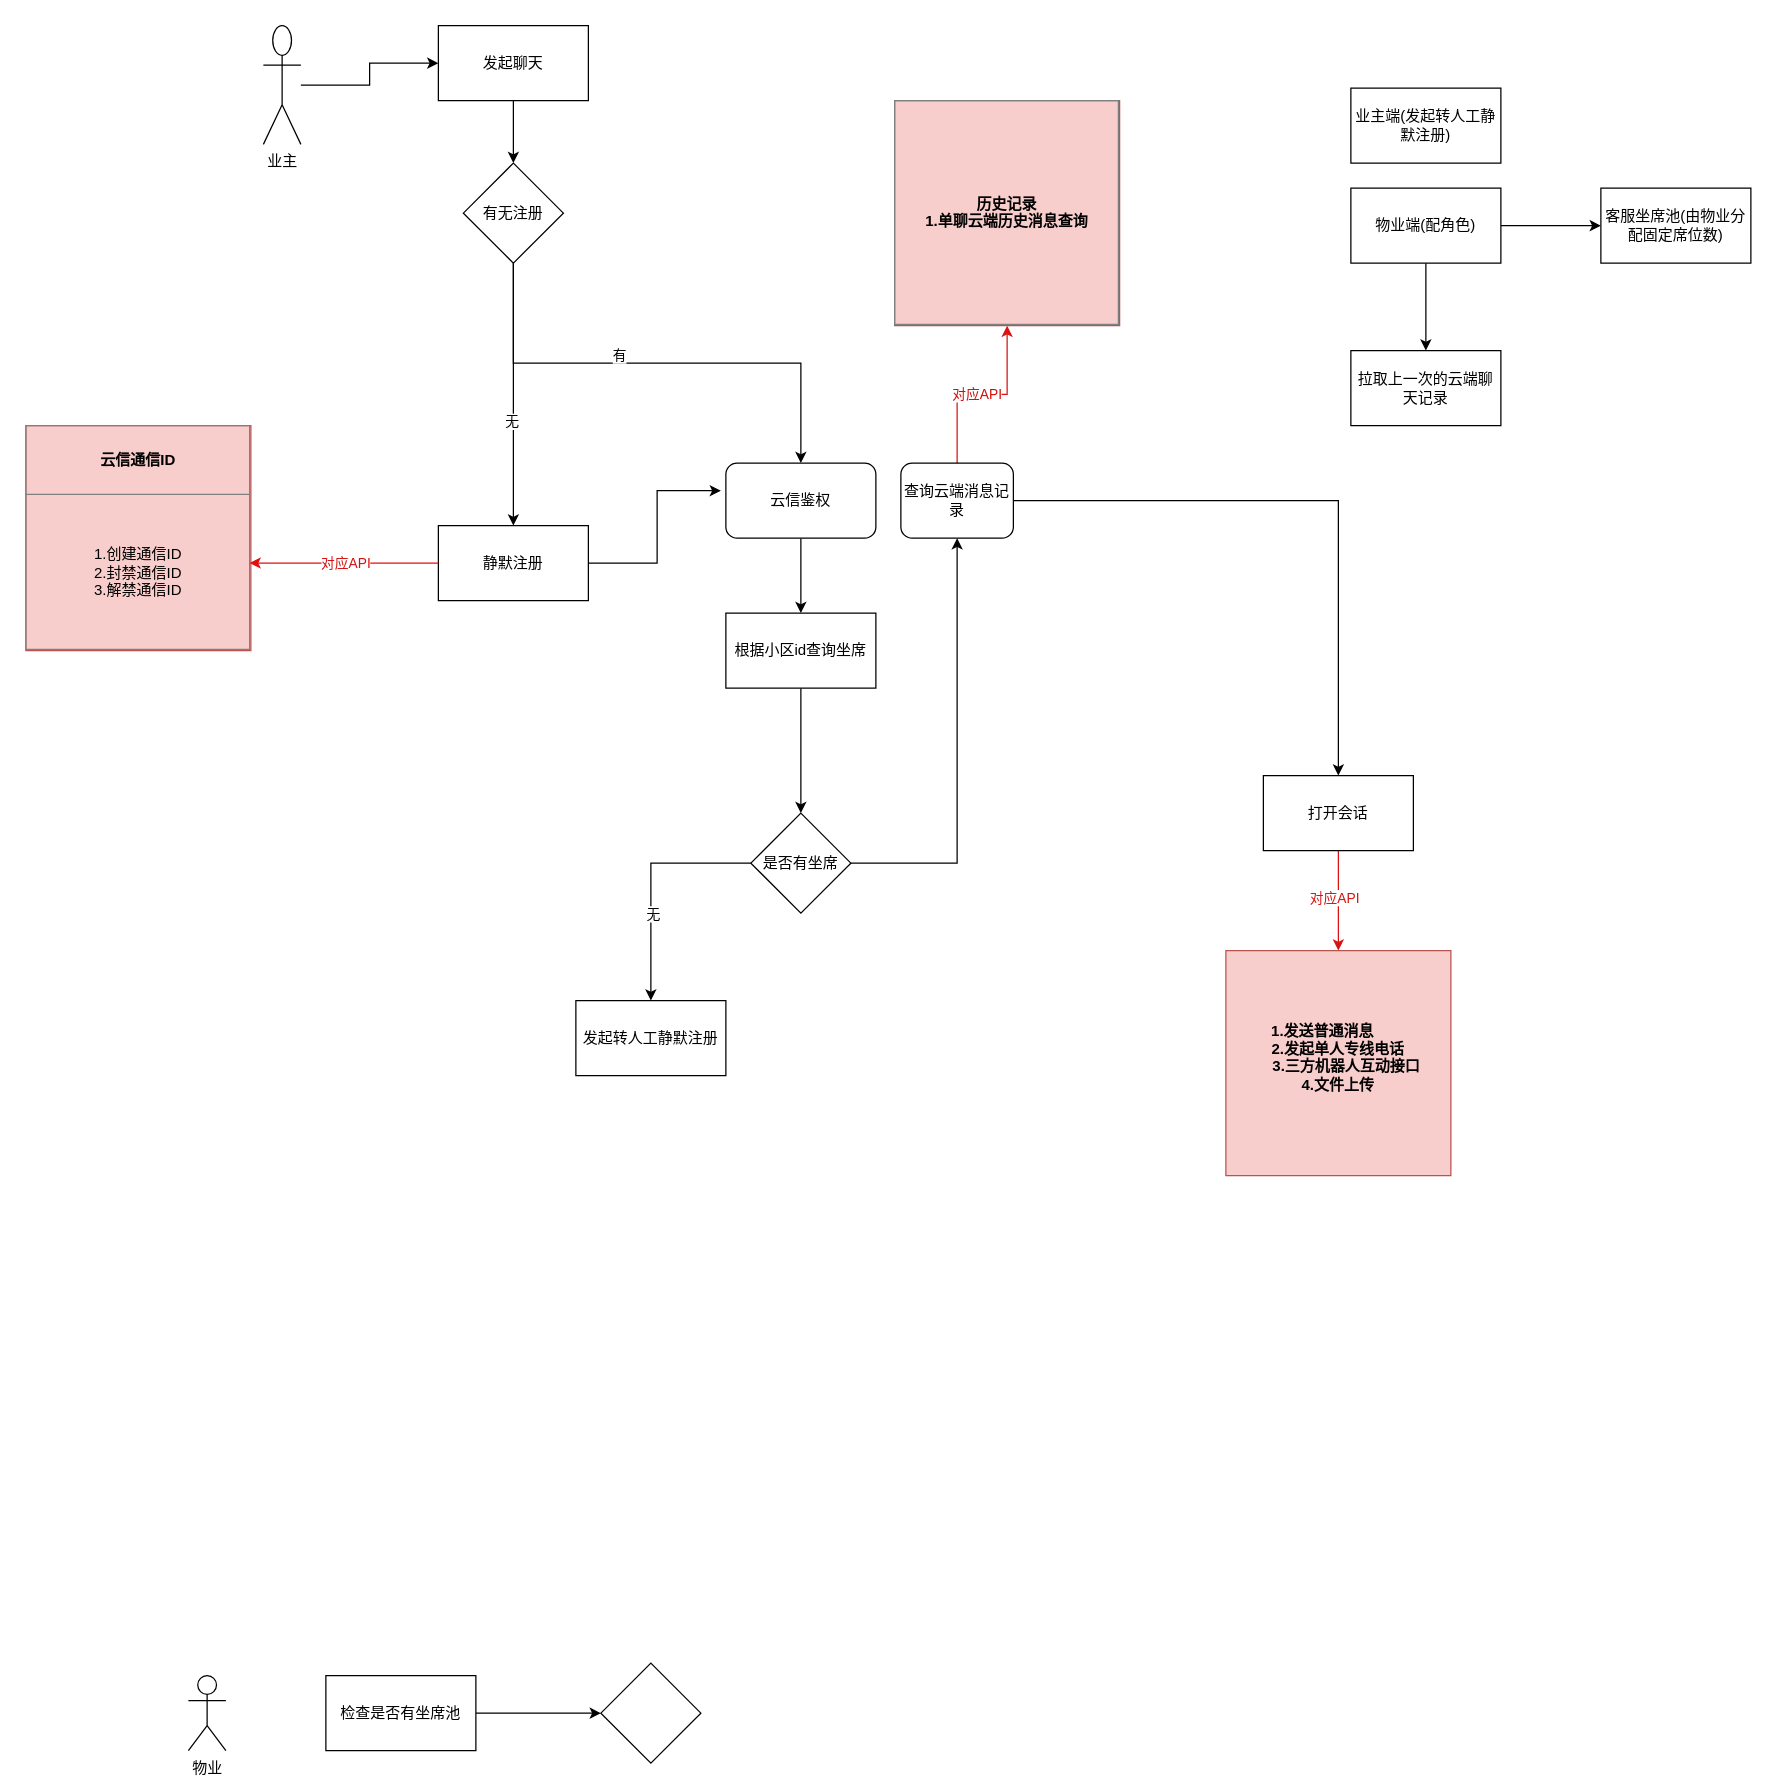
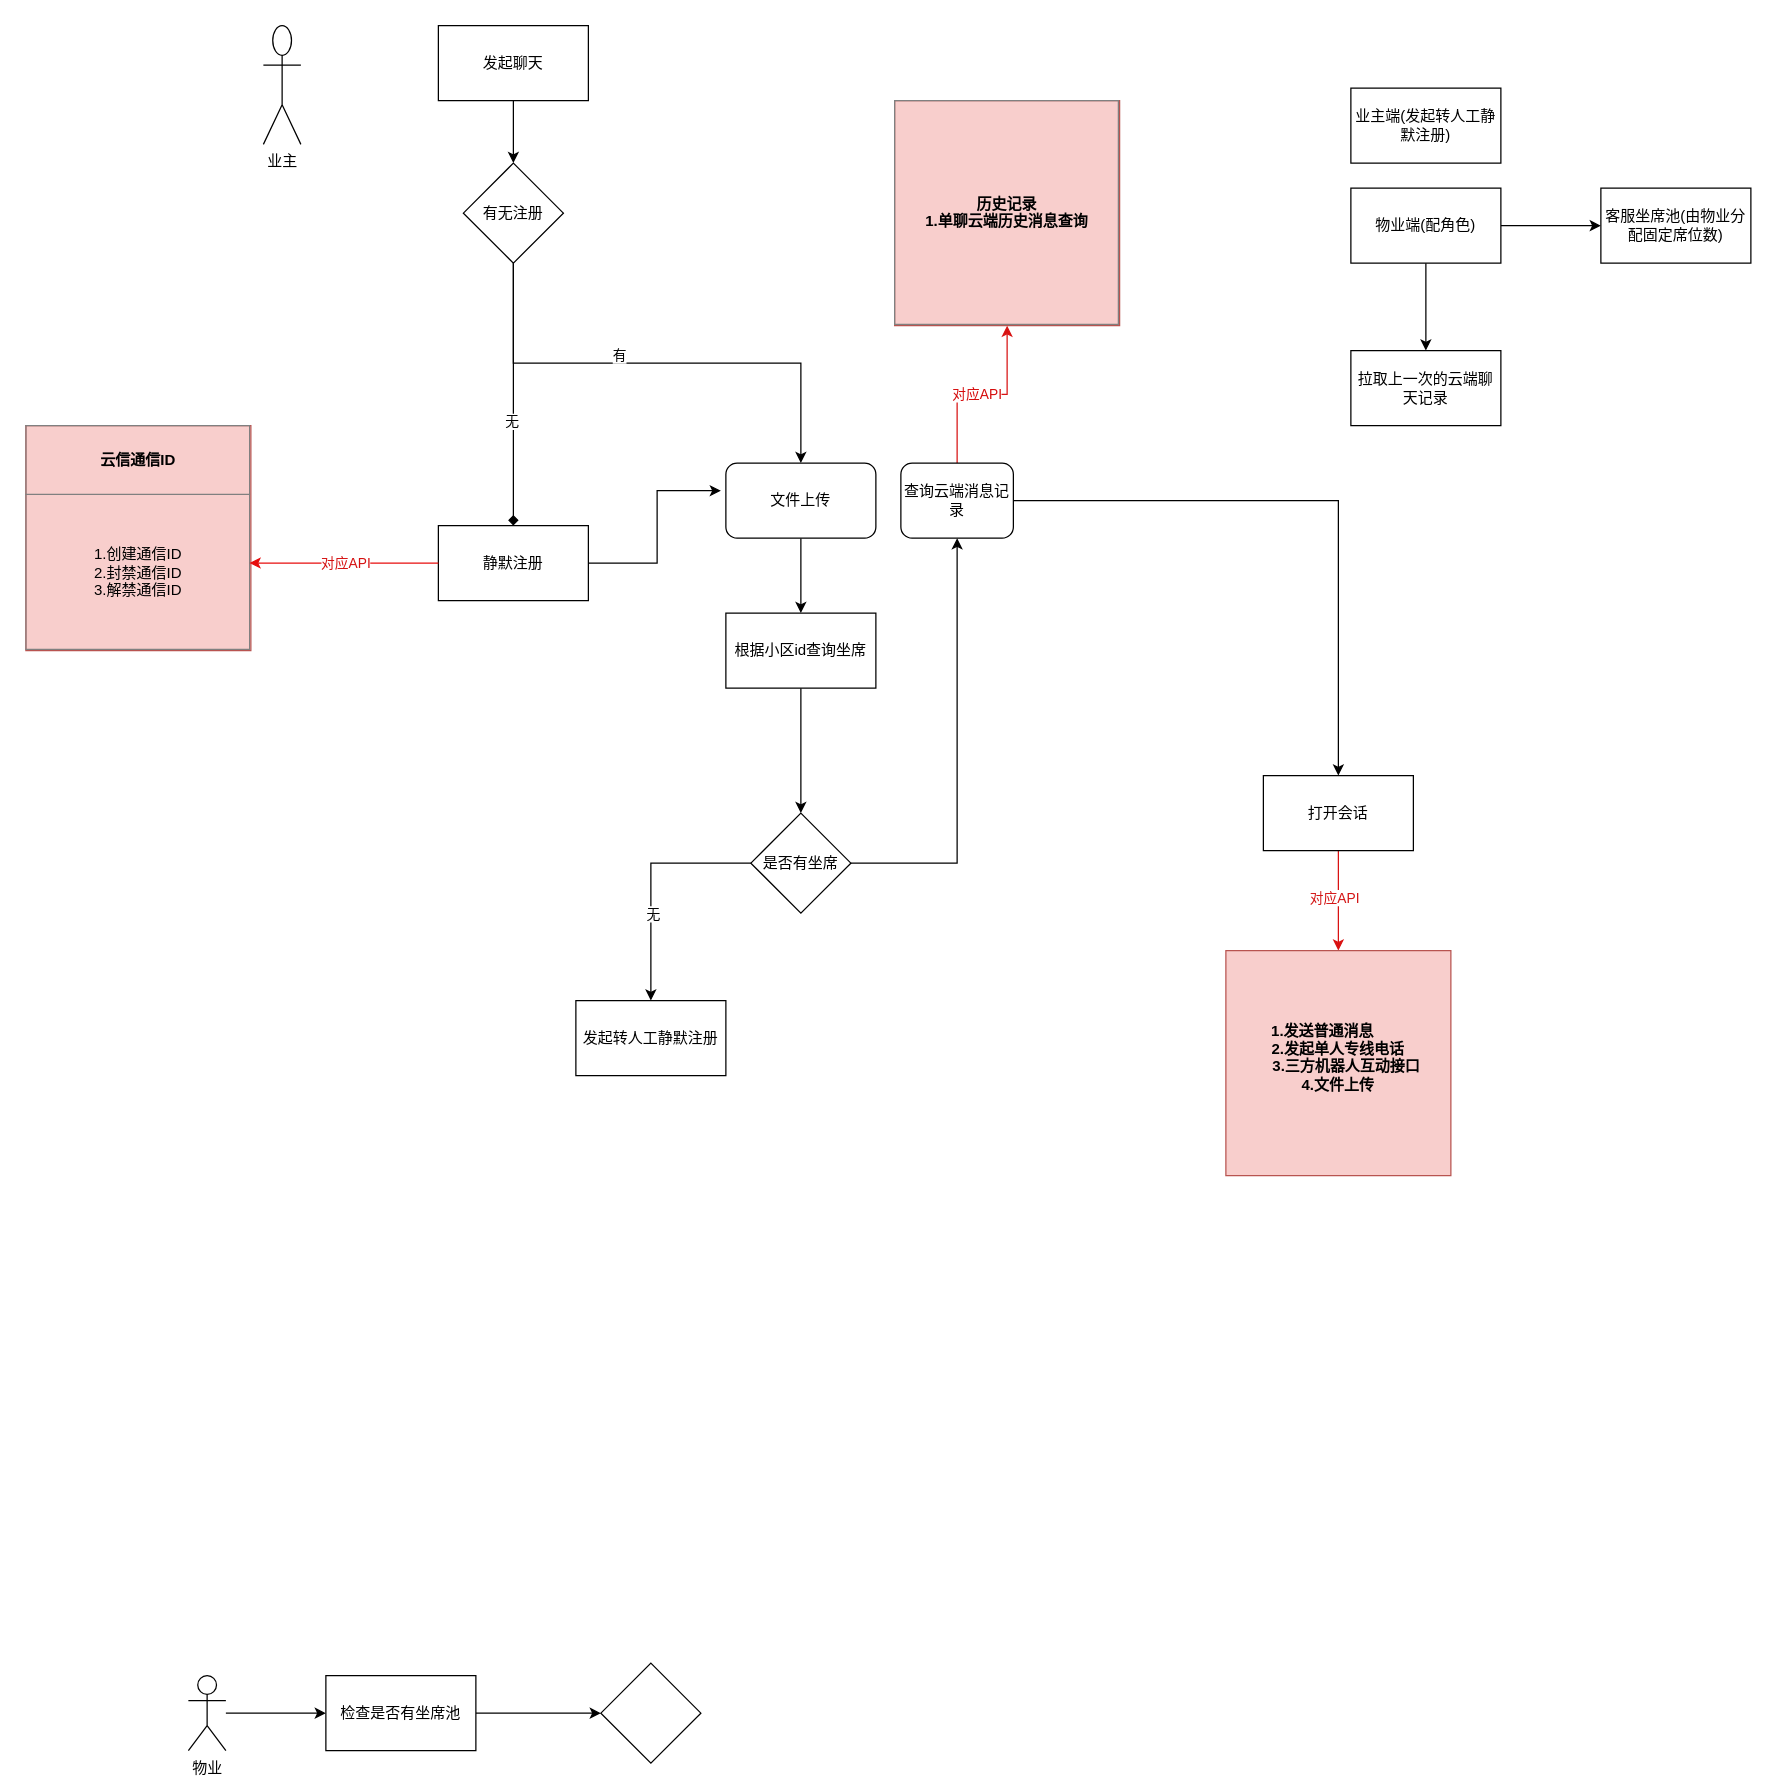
edge "业主" -> "发起聊天": removed
node "云信鉴权": label "云信鉴权" -> "文件上传"
edge "有无注册" -> "静默注册": arrowhead classic -> diamond
edge "物业" -> "检查是否有坐席池": added
